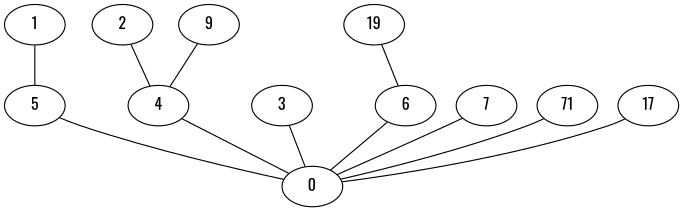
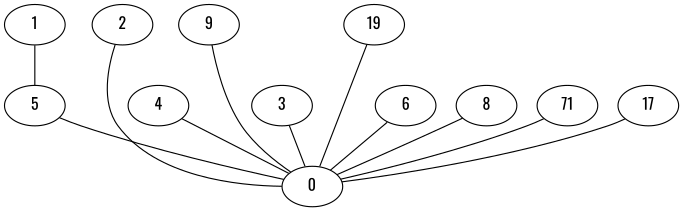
edge "2" -- "4": now "2" -- "0"
edge "9" -- "4": now "9" -- "0"
edge "19" -- "6": now "19" -- "0"
node "7": label "7" -> "8"
